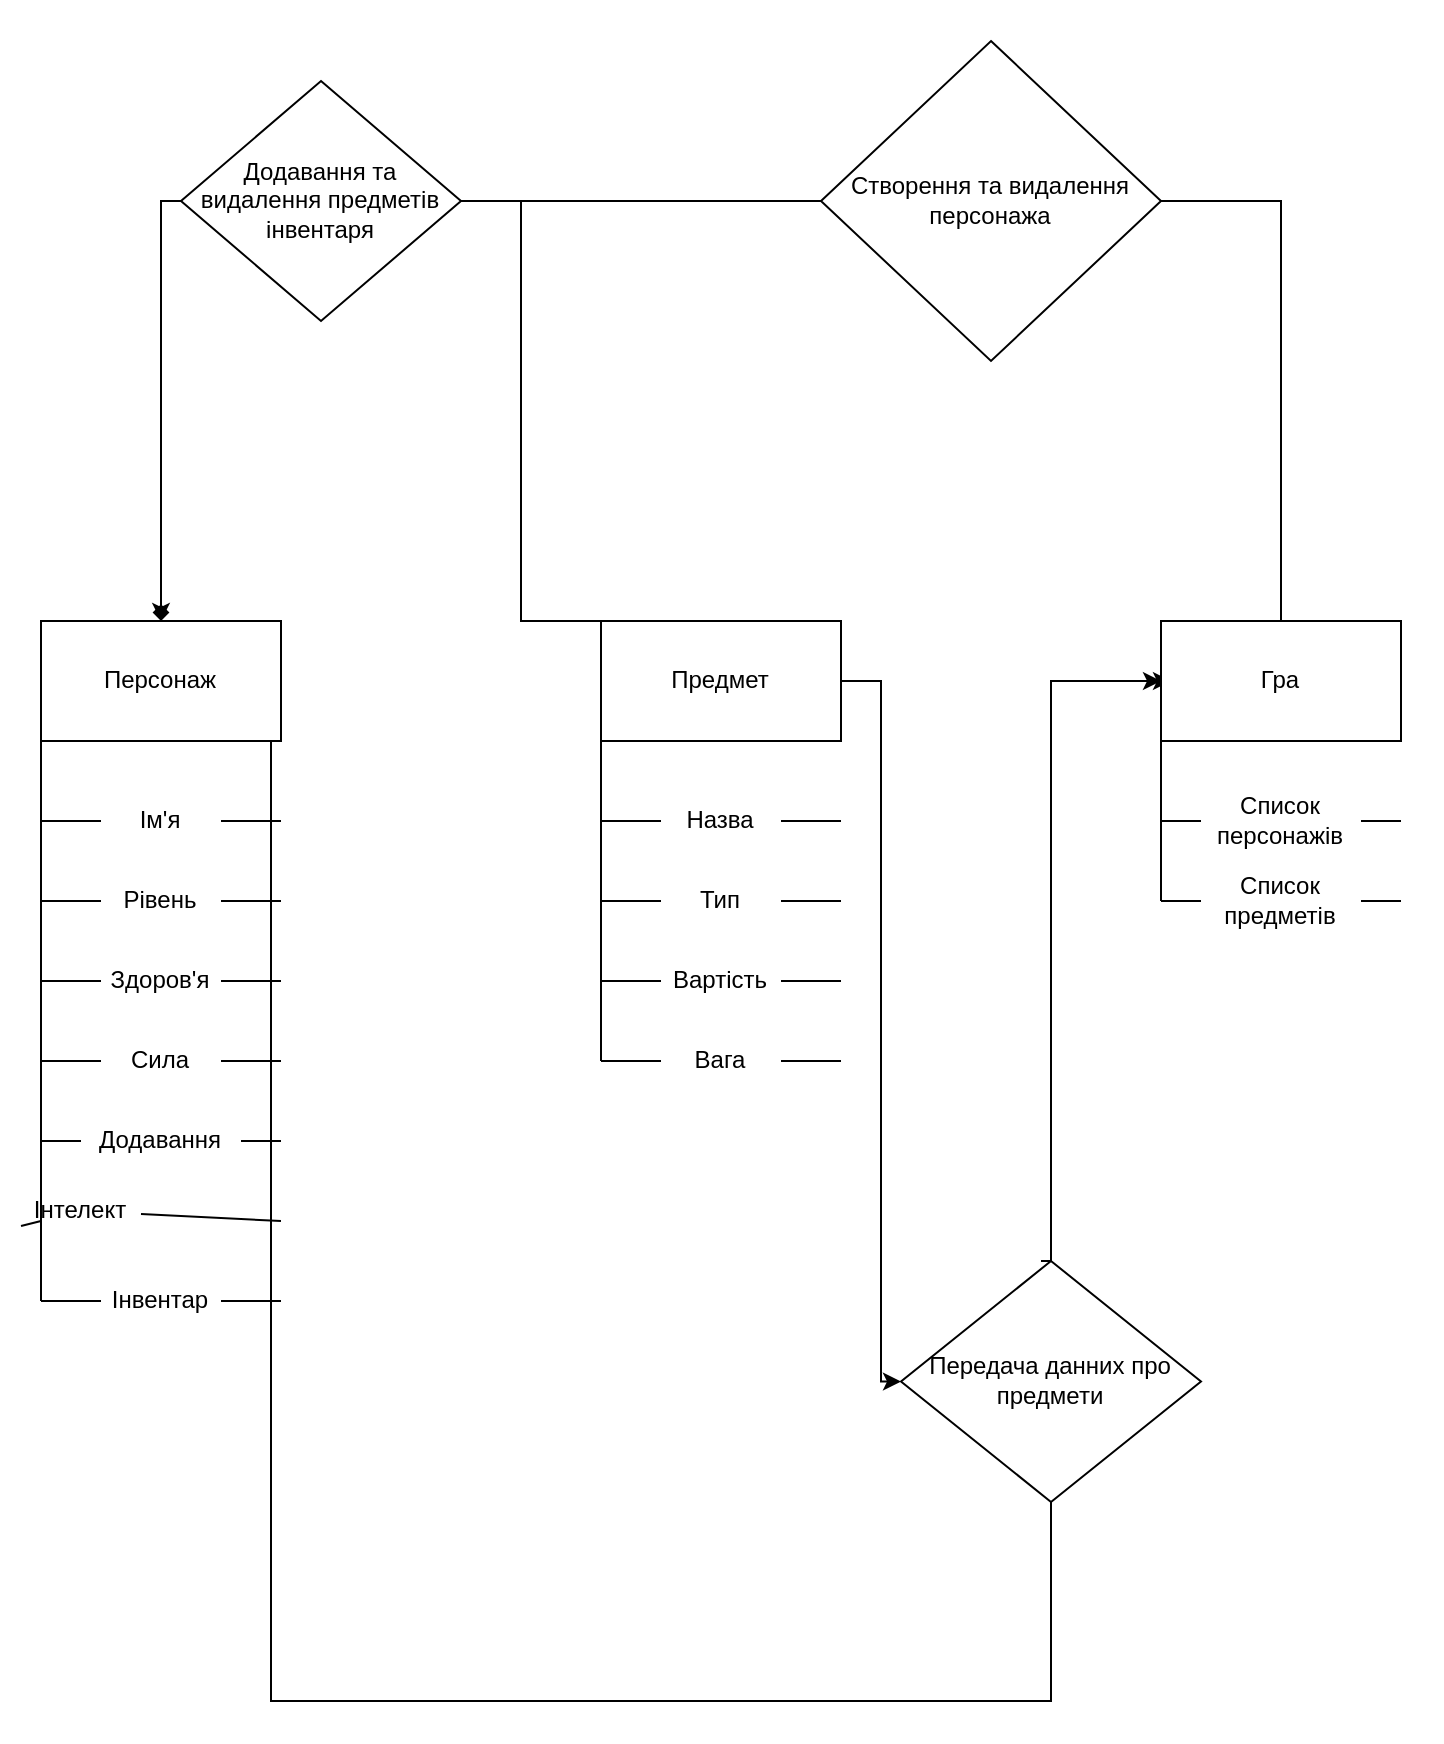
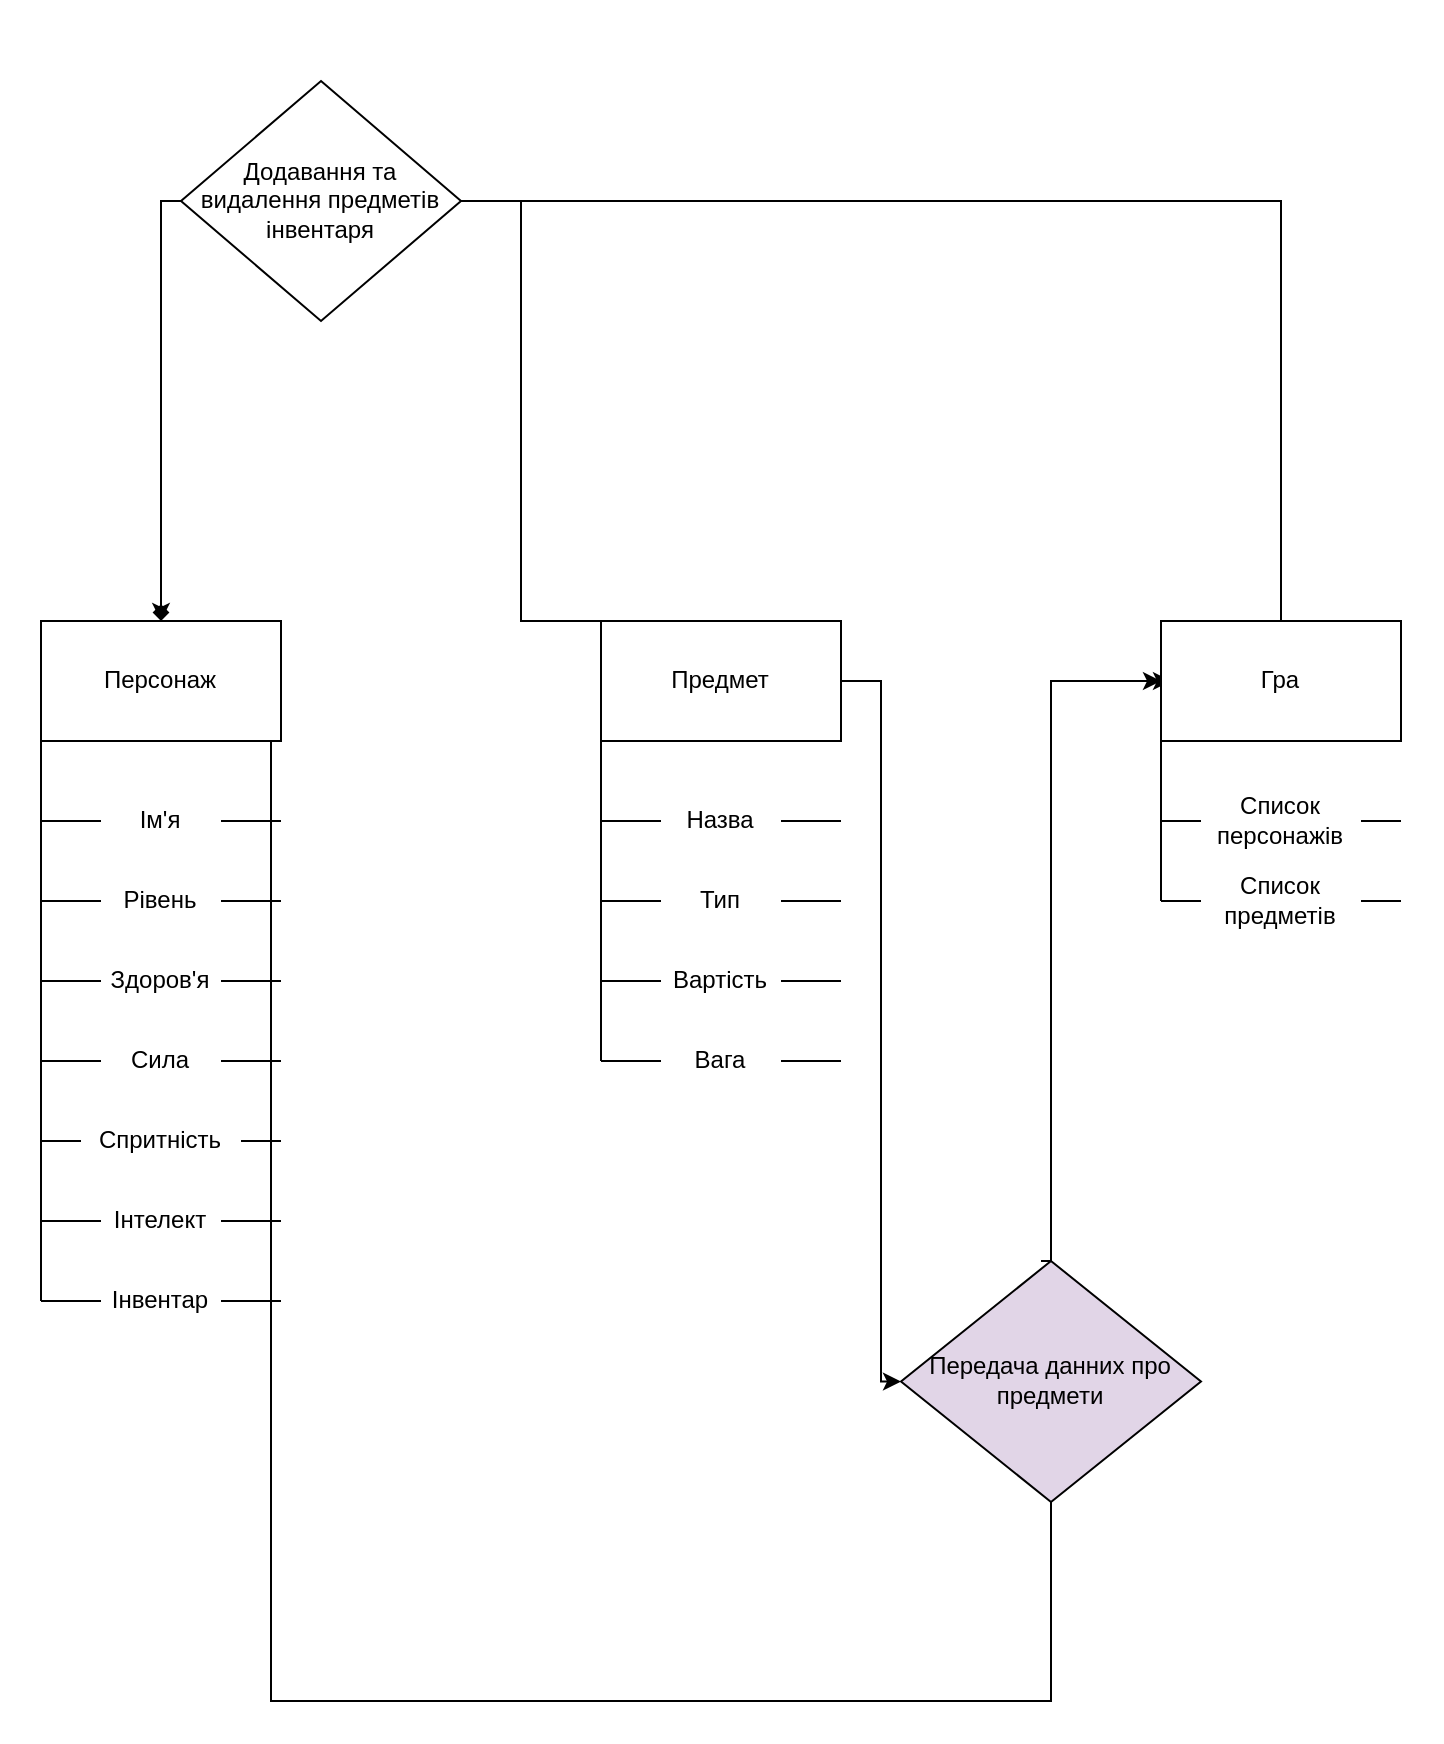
node "Створення та видалення персонажа": removed
node "Додавання": label "Додавання" -> "Спритність"
node "Інтелект": moved (81, 1211) -> (161, 1221)
node "Передача данних про предмети": fillcolor #ffffff -> #e1d5e7
